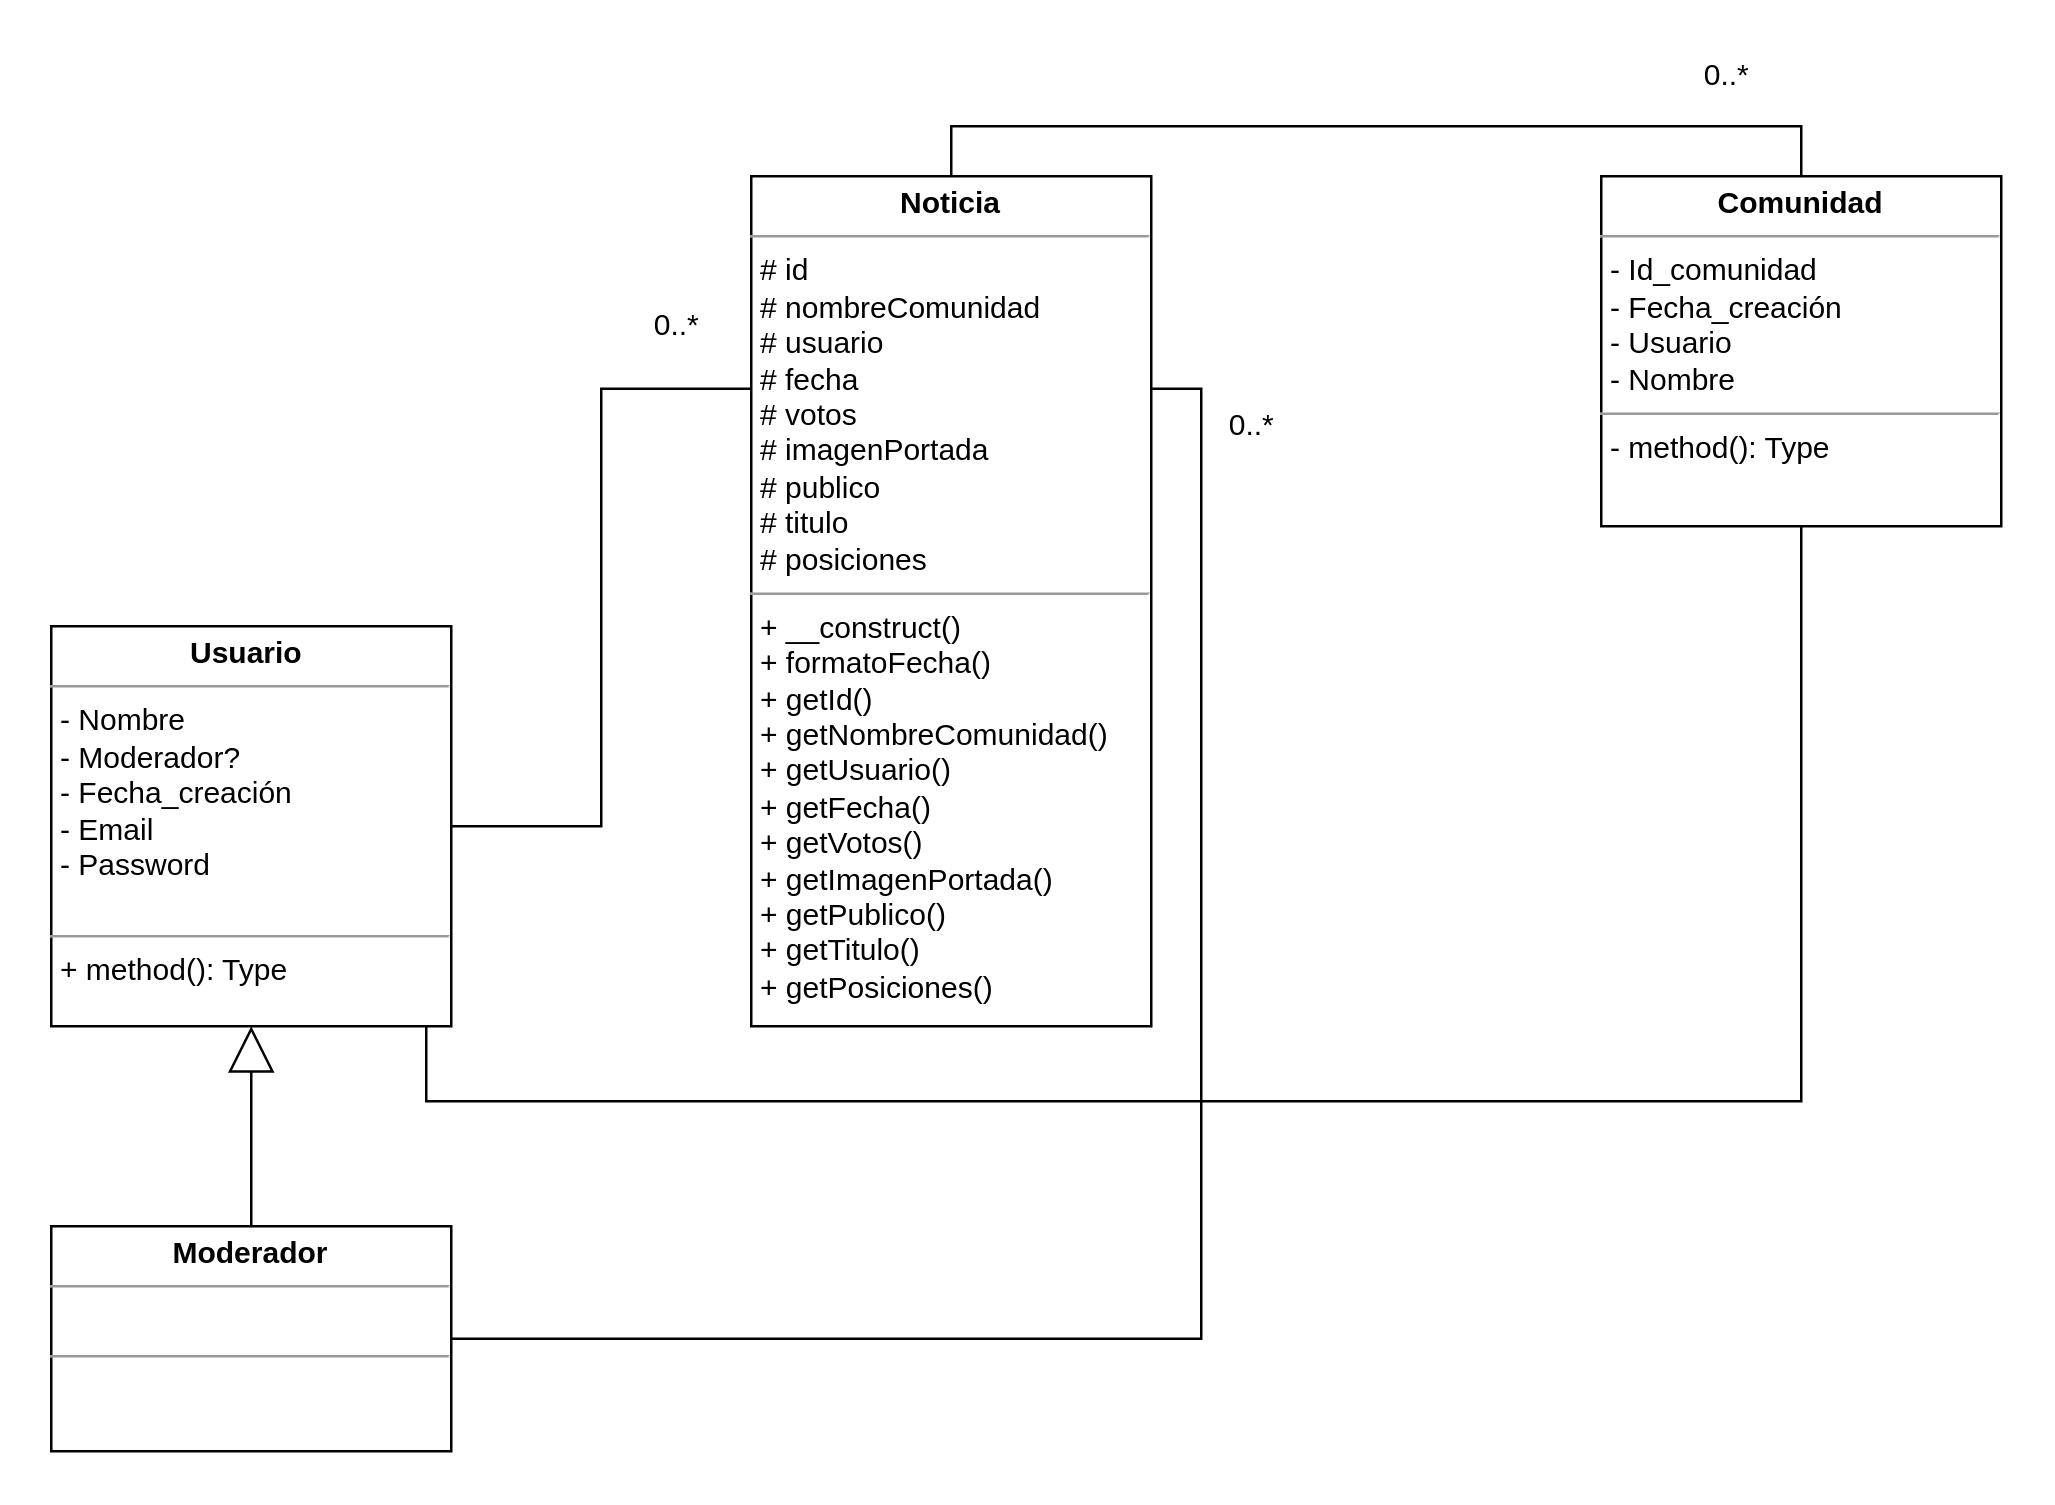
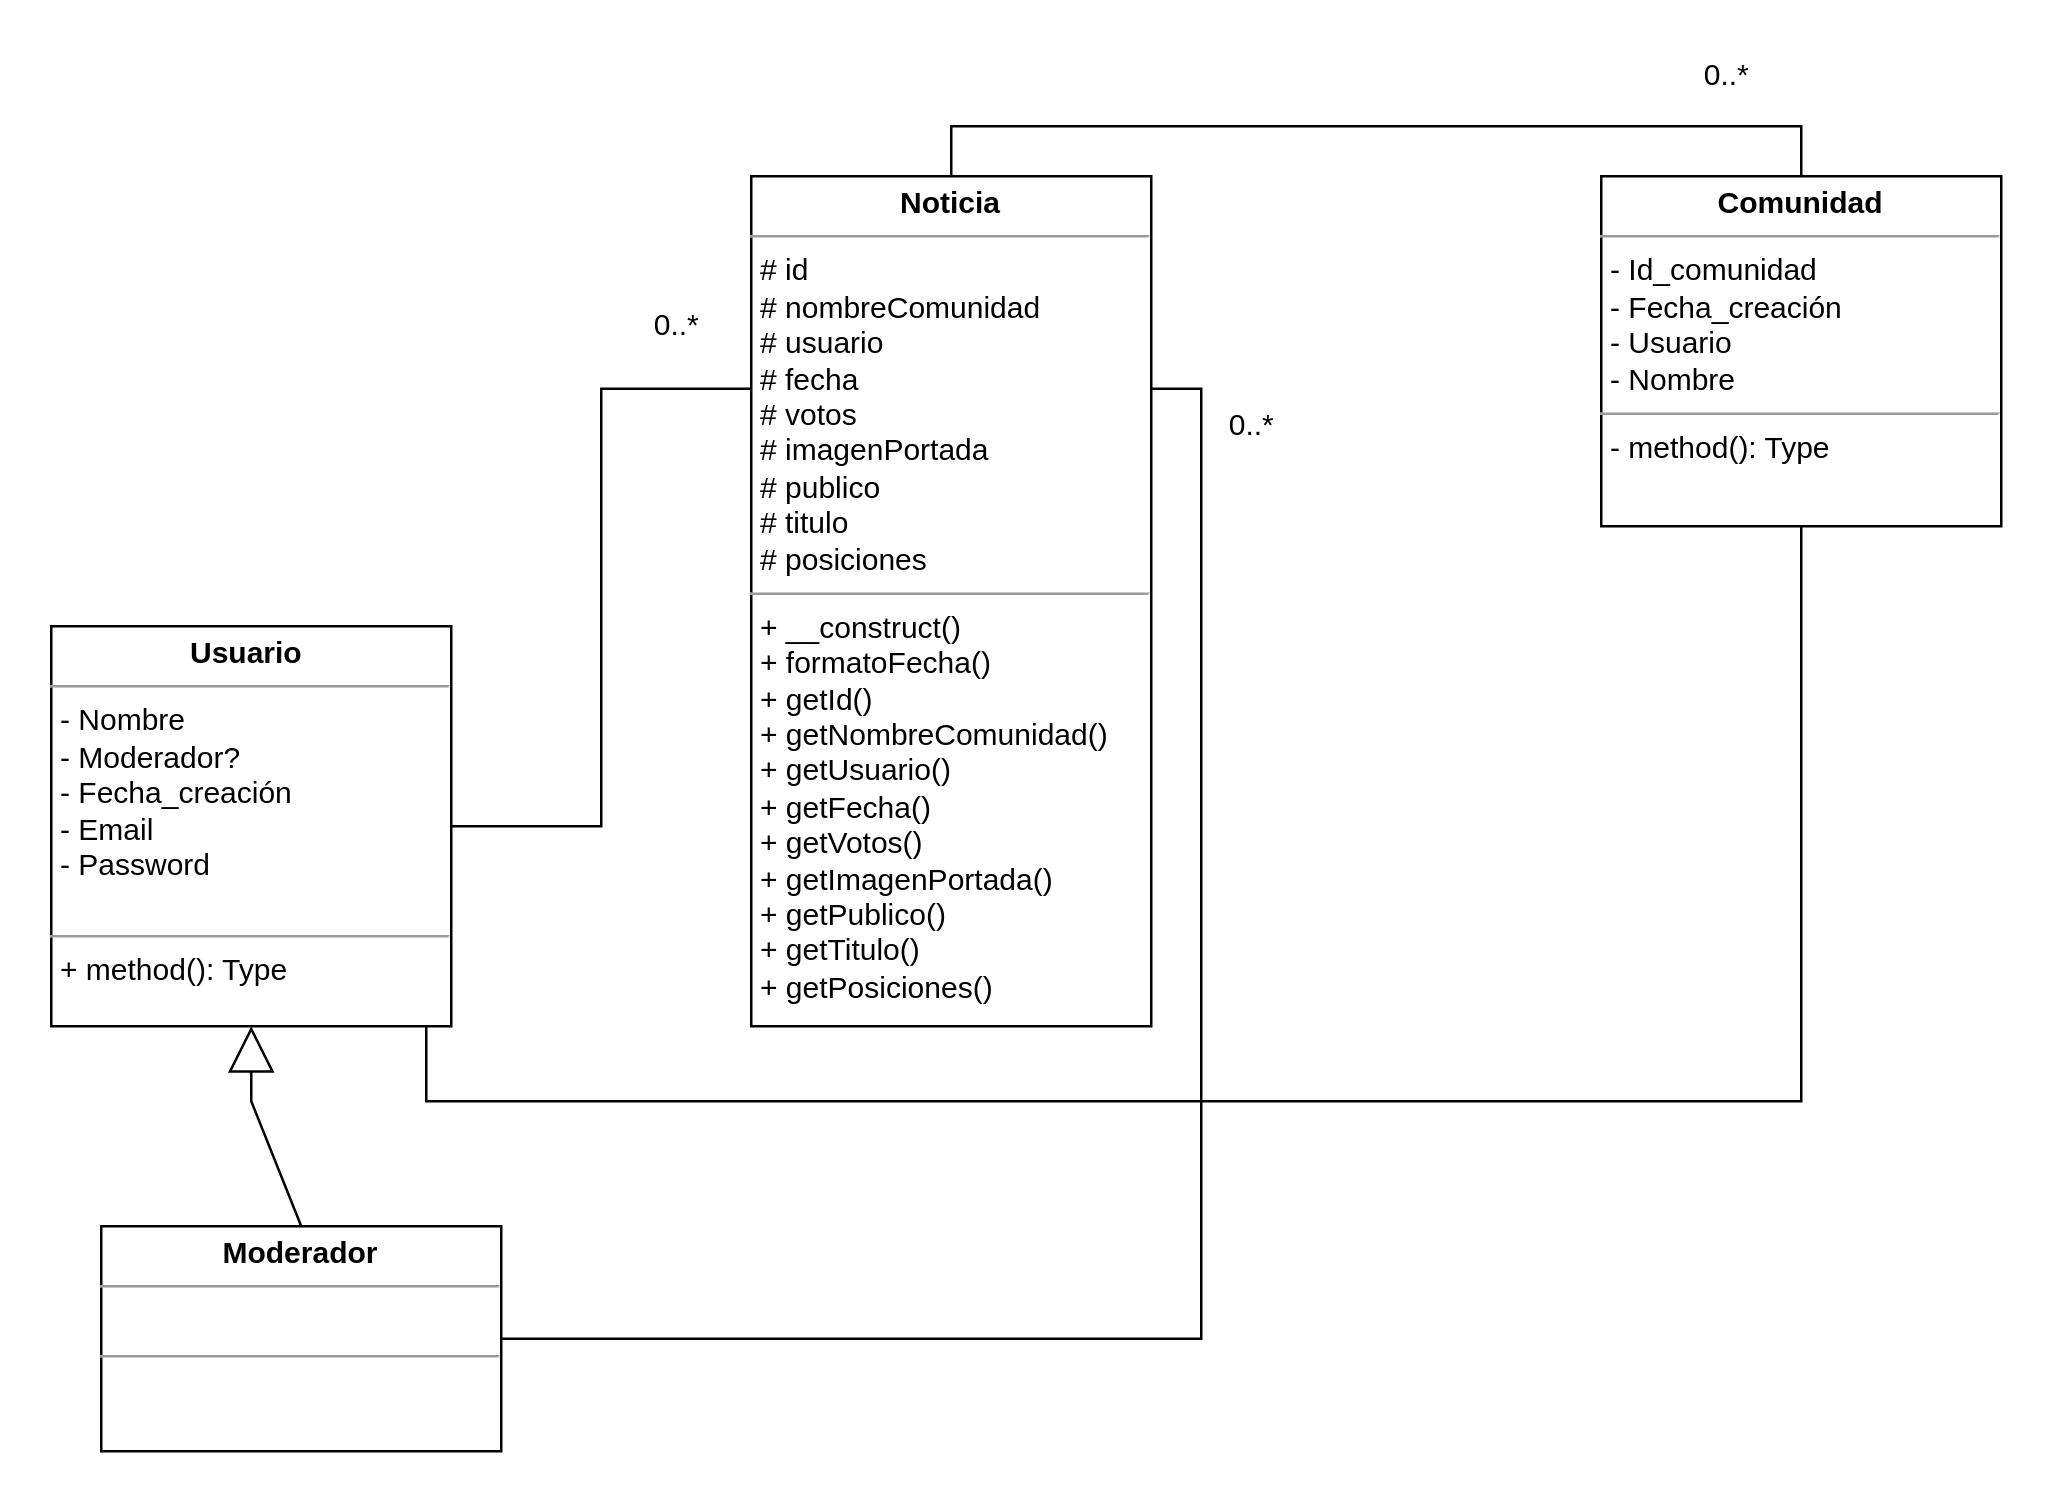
node "Moderador": moved (251, 1339) -> (301, 1339)
